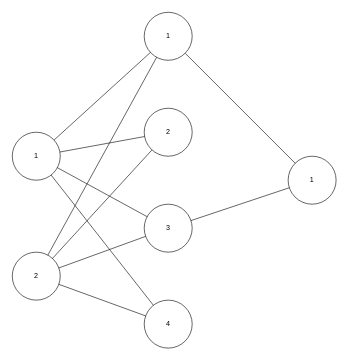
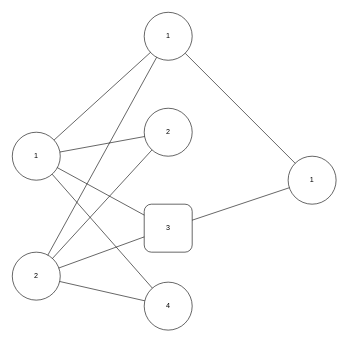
node "3": shape ellipse -> rounded rectangle
node "4": moved (168, 324) -> (168, 306)
